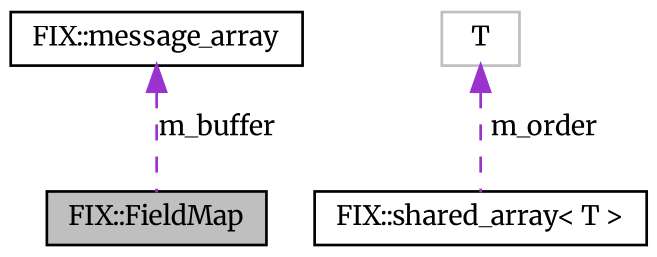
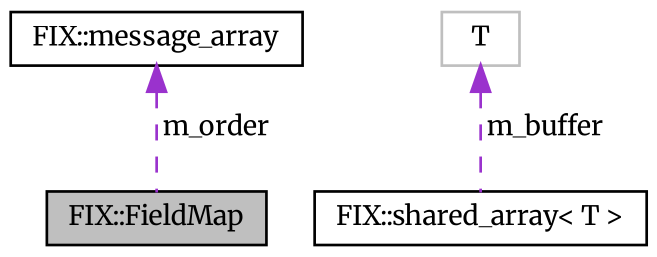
edge "FIX::FieldMap" -> "FIX::message_array": label " m_buffer" -> " m_order"
edge "FIX::shared_array< T >" -> "T": label " m_order" -> " m_buffer"
